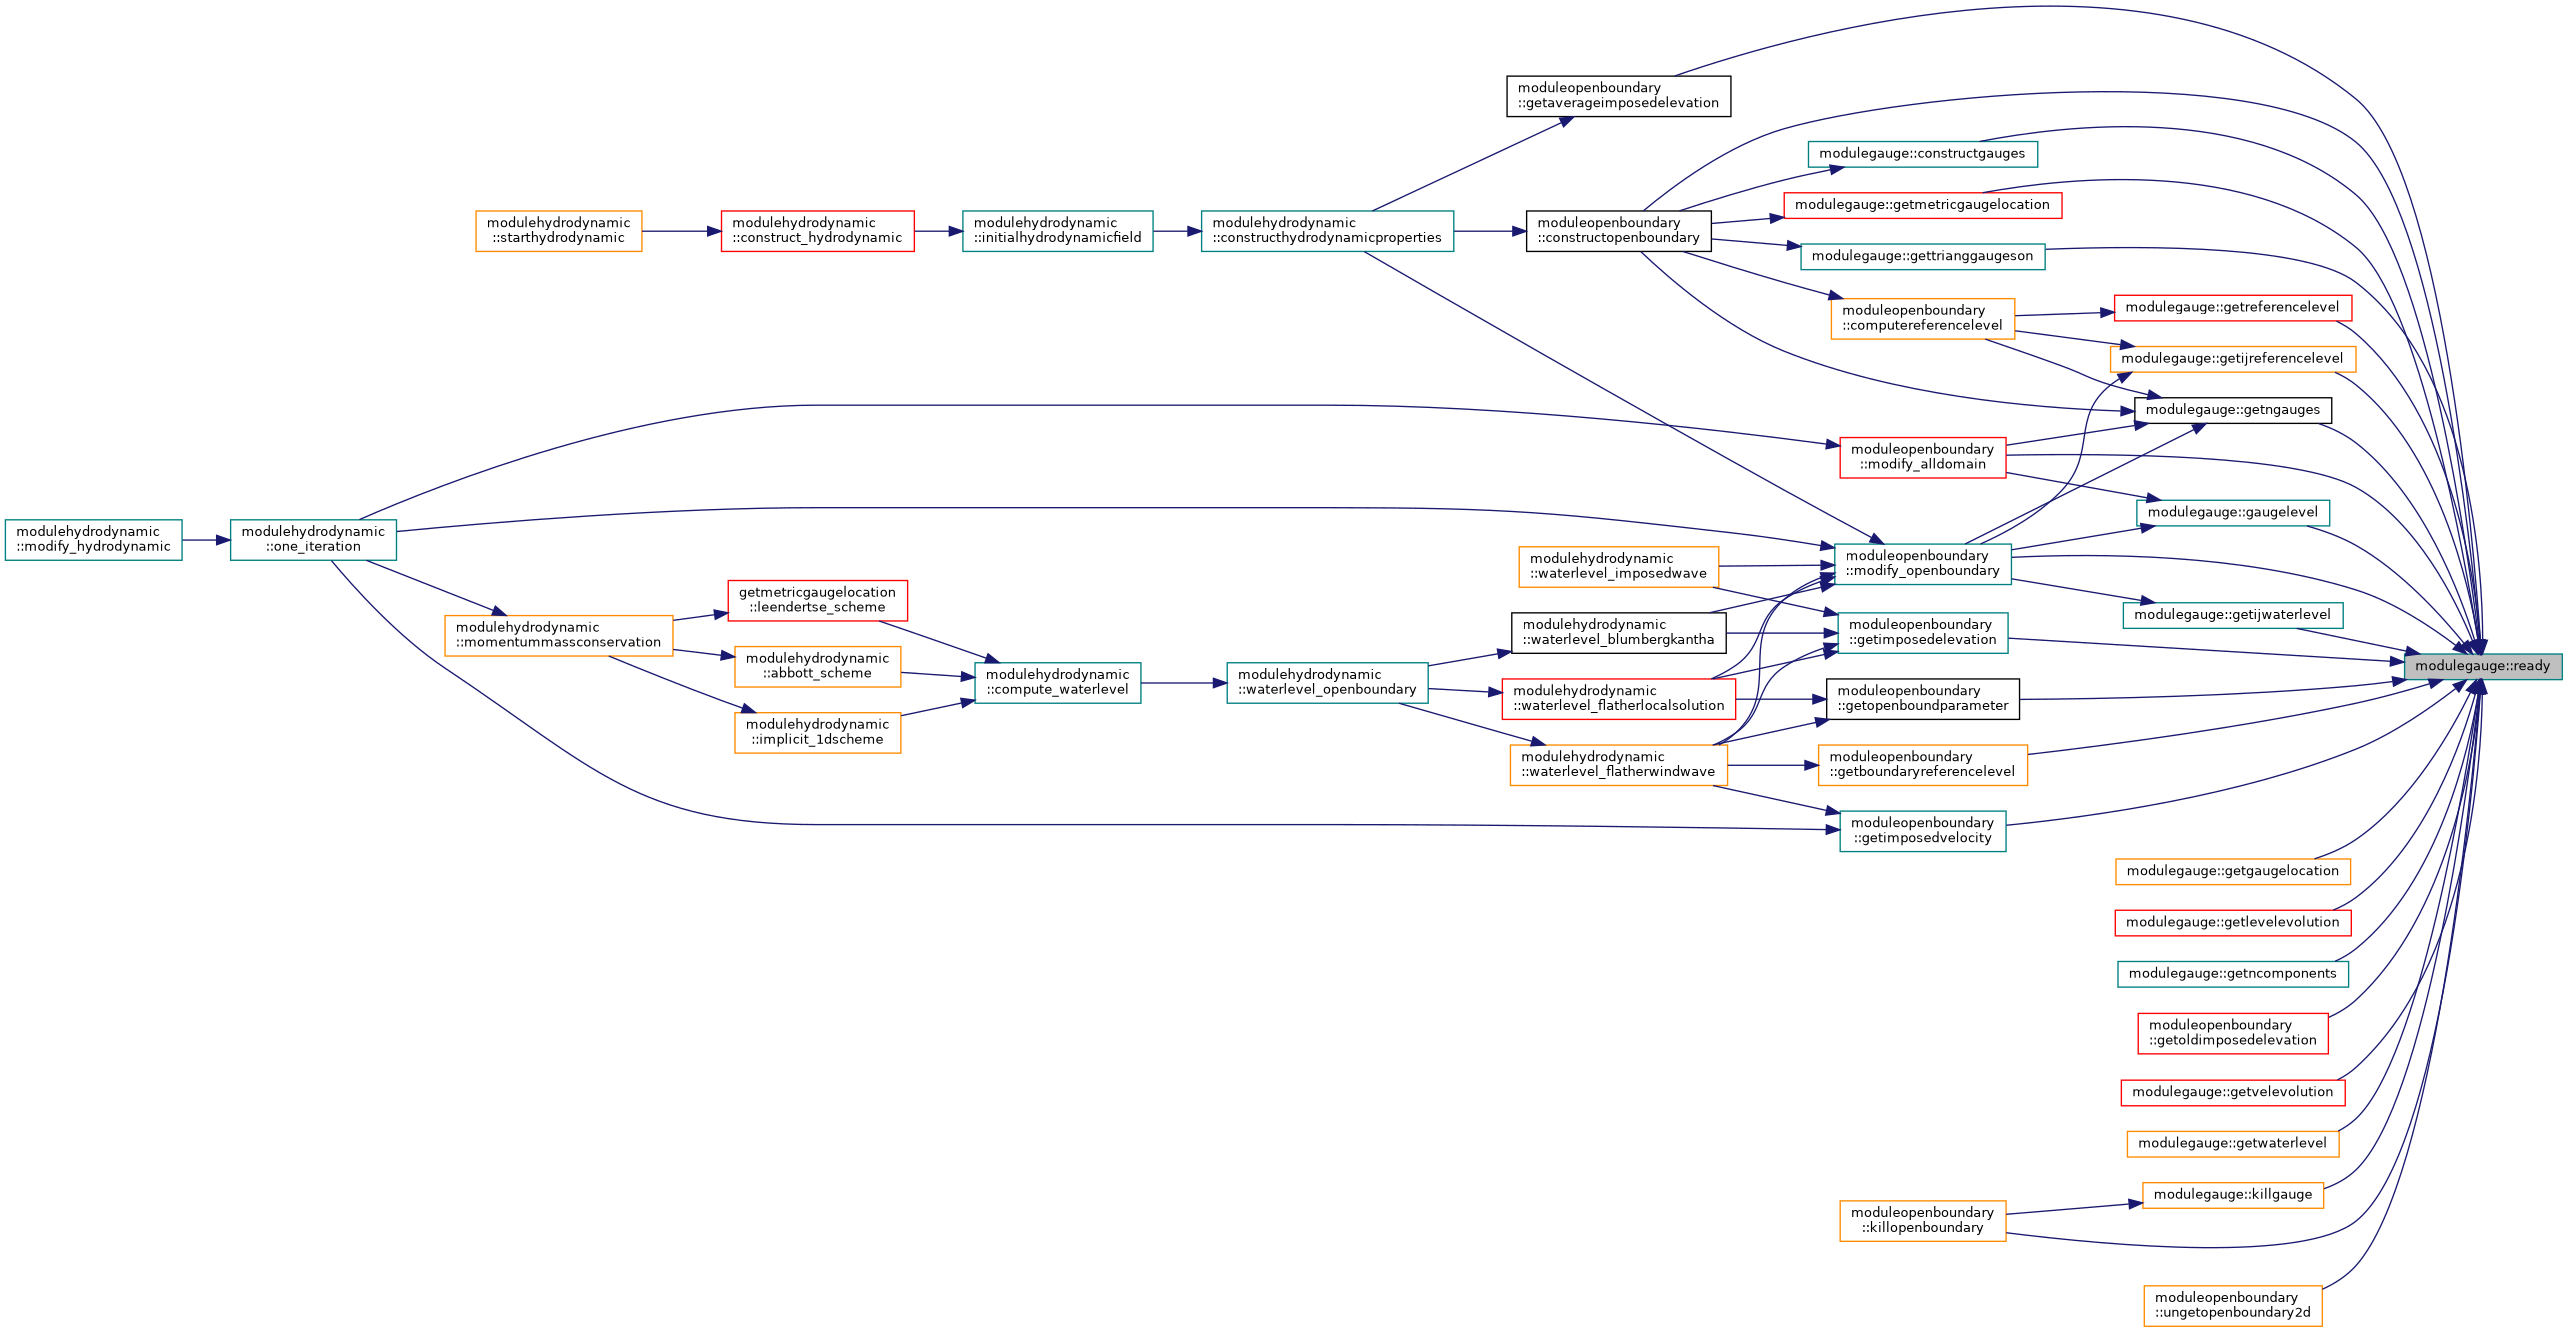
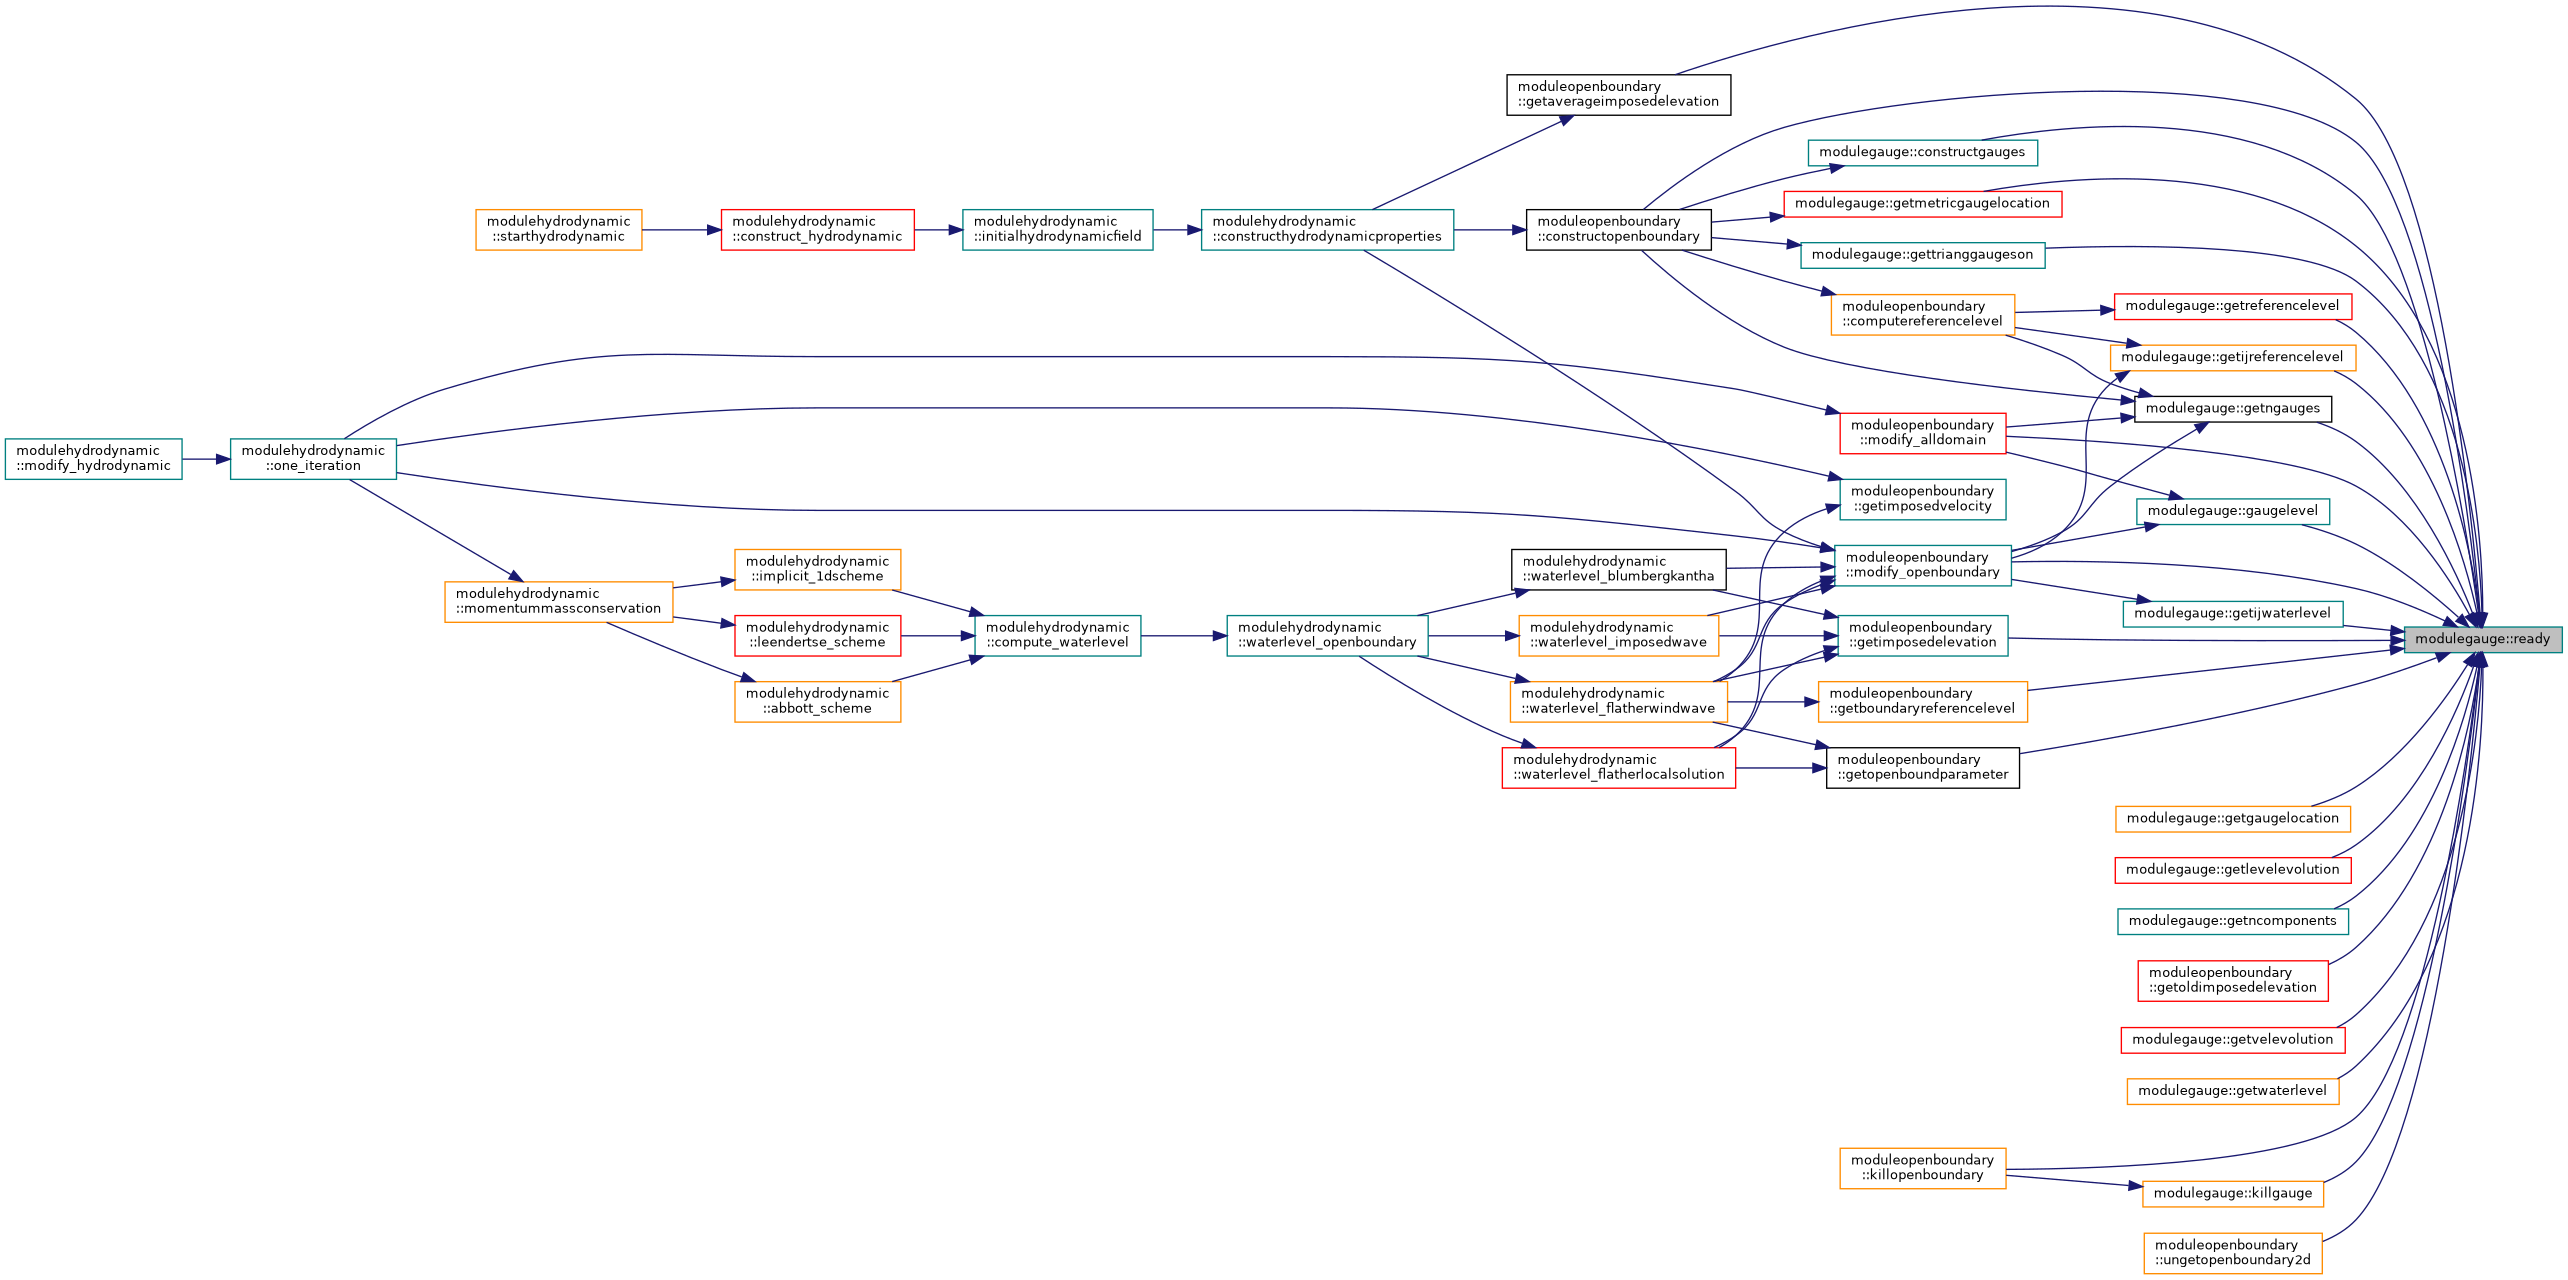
node "getmetricgaugelocation ::leendertse_scheme": label "getmetricgaugelocation ::leendertse_scheme" -> "modulehydrodynamic ::leendertse_scheme"
edge "modulehydrodynamic ::waterlevel_openboundary" -> "modulehydrodynamic ::waterlevel_imposedwave": added
edge "moduleopenboundary ::getimposedvelocity" -> "modulegauge::ready": removed
